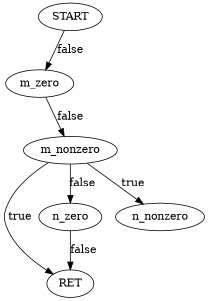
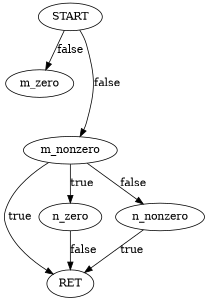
edge "m_zero" -> "m_nonzero": now "START" -> "m_nonzero"
edge "m_nonzero" -> "n_zero": label "false" -> "true"
edge "m_nonzero" -> "n_nonzero": label "true" -> "false"
edge "n_nonzero" -> "RET": added, label "true"
